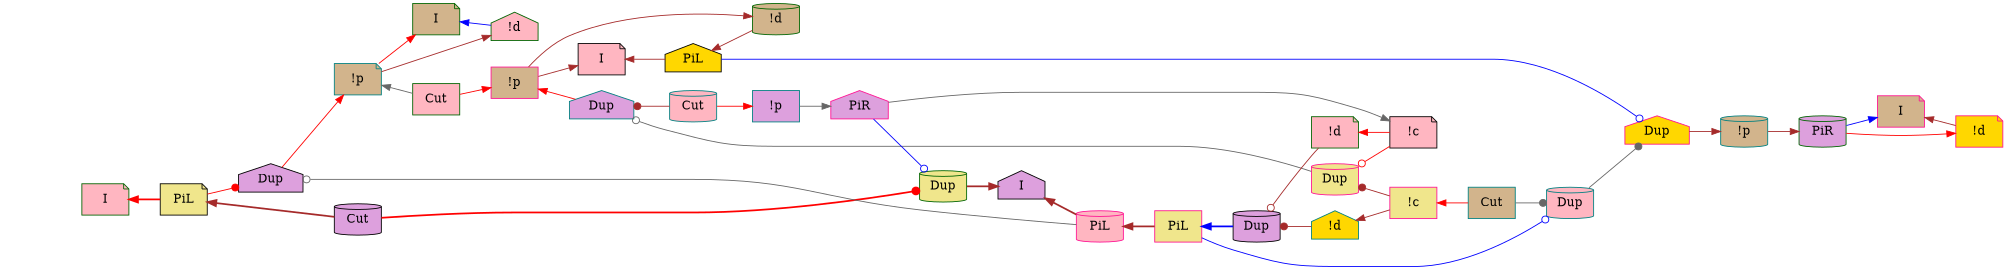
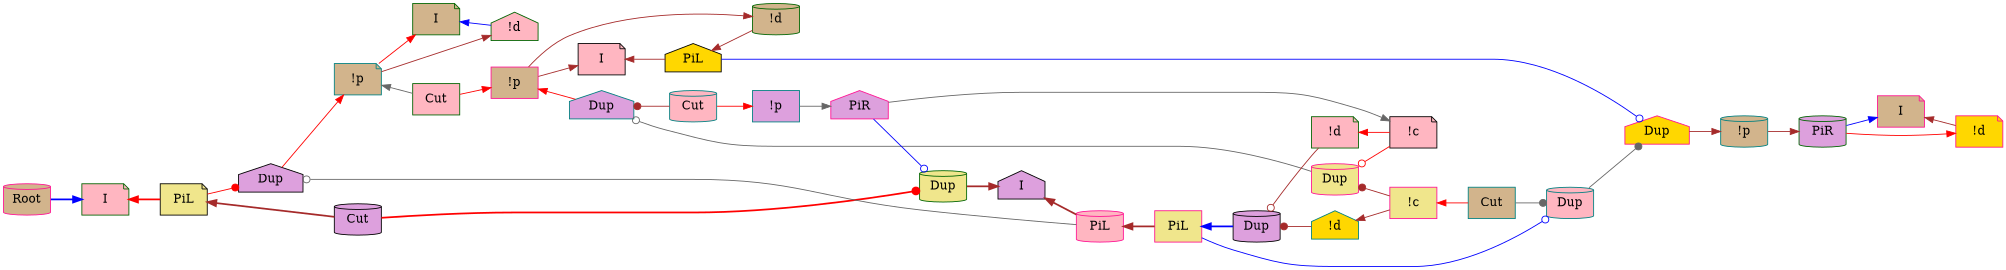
node "Root": added
